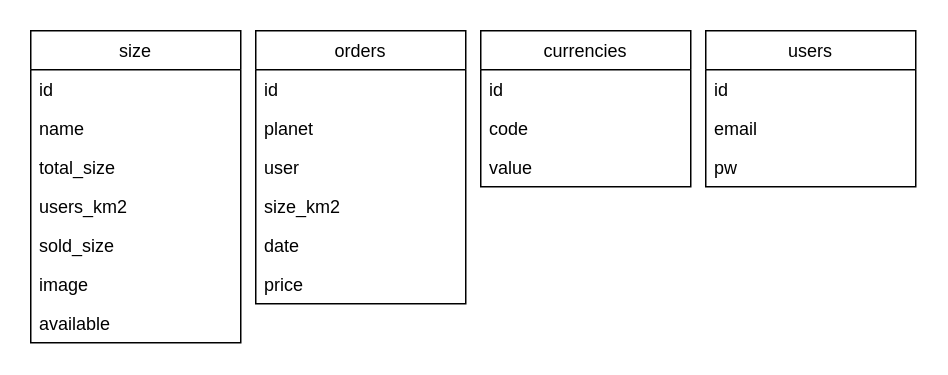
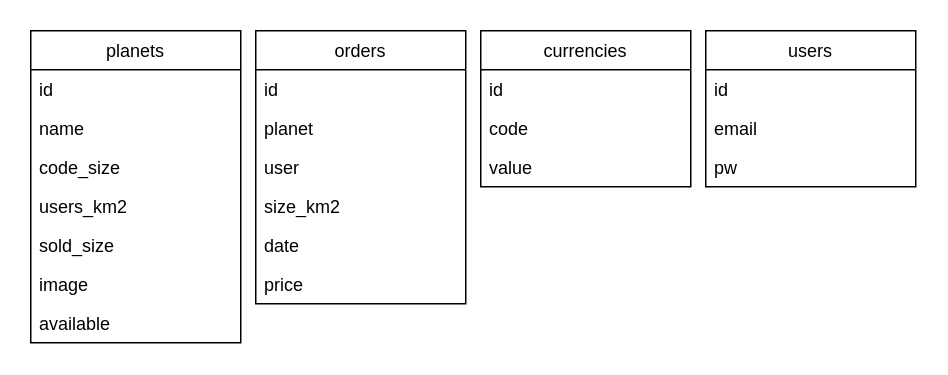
node "size": label "size" -> "planets"
node "total_size": label "total_size" -> "code_size"
